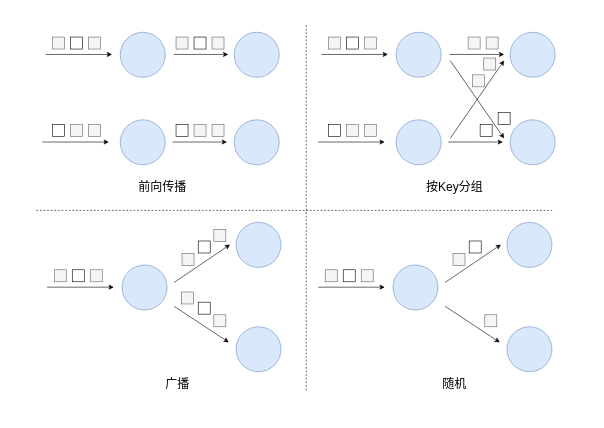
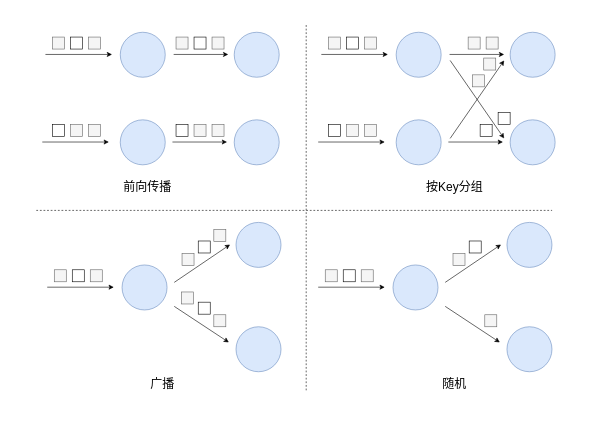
node "前向传播": moved (163, 186) -> (148, 186)
node "广播": moved (178, 384) -> (163, 384)
